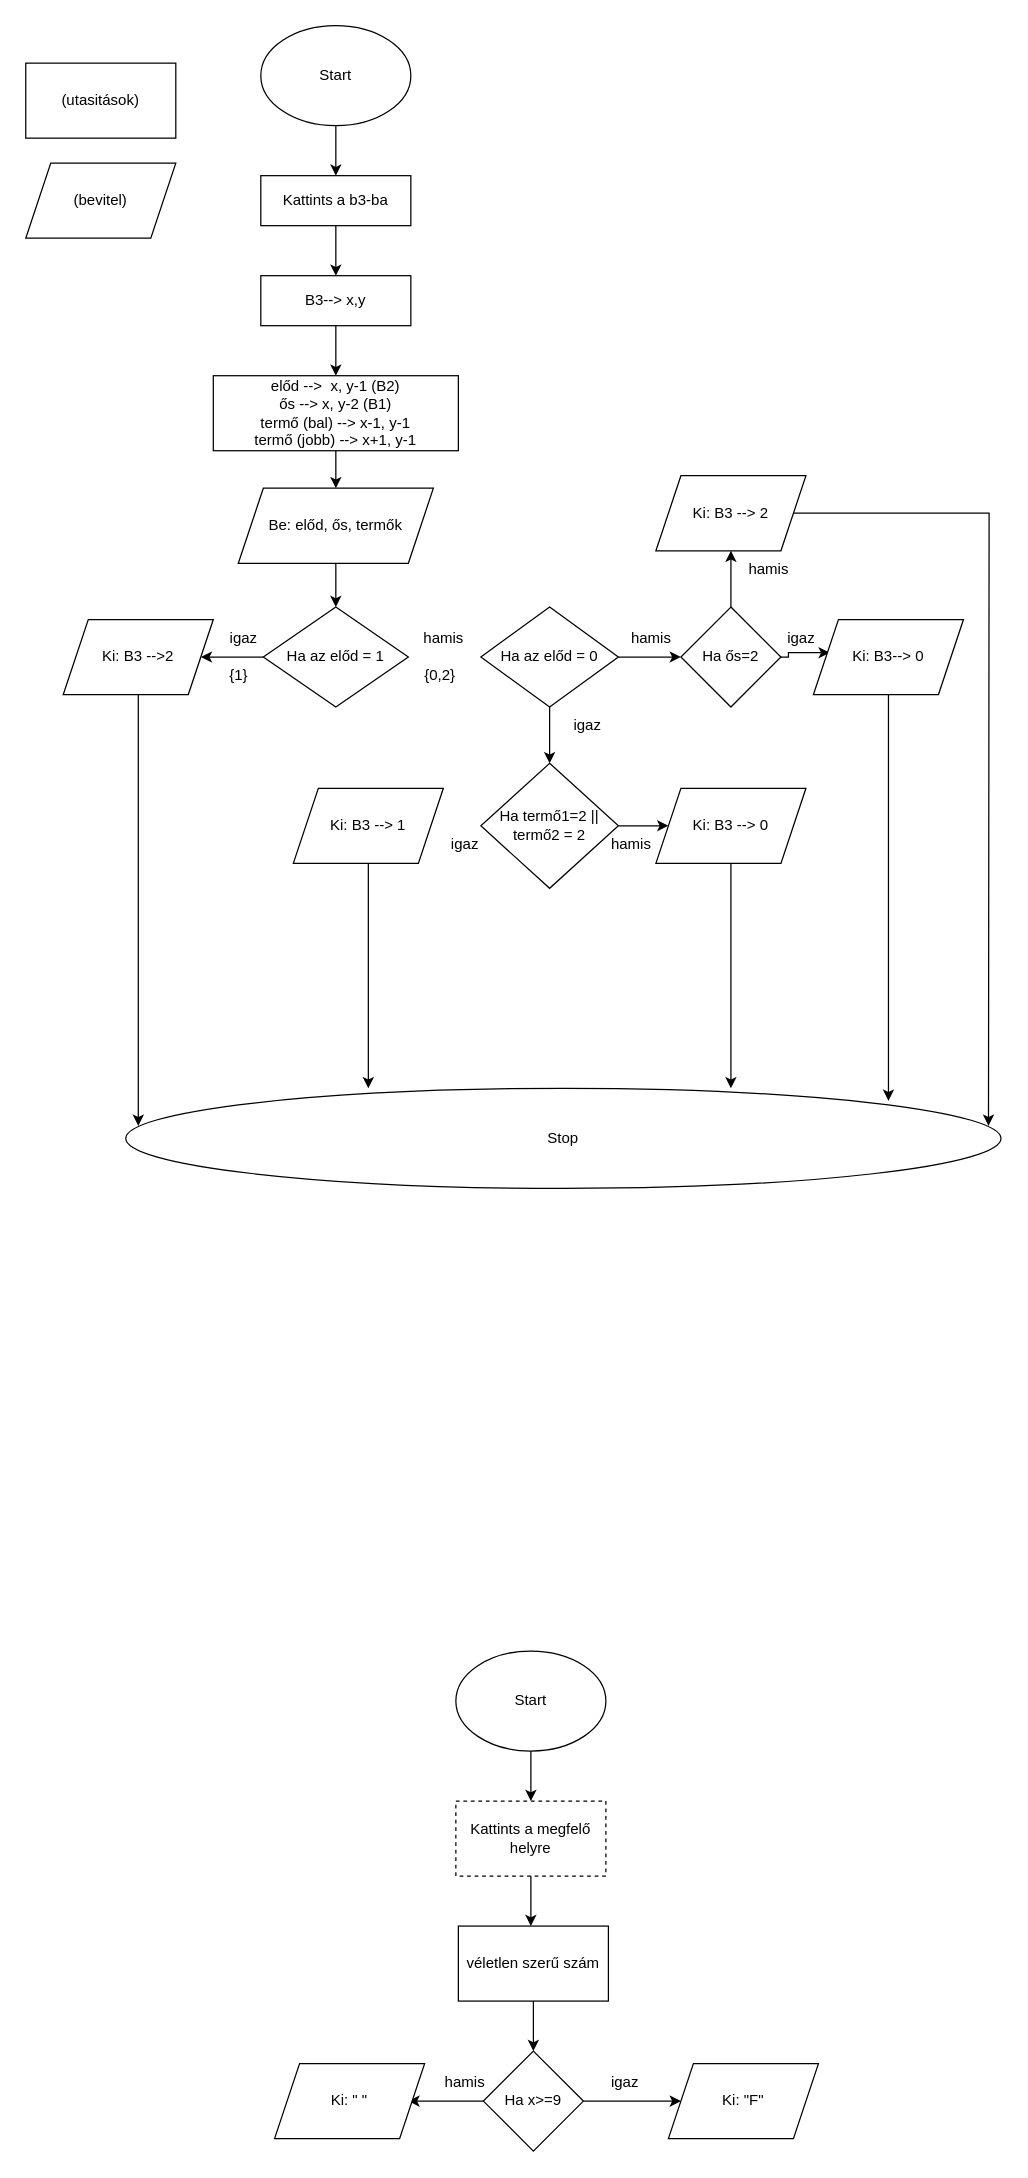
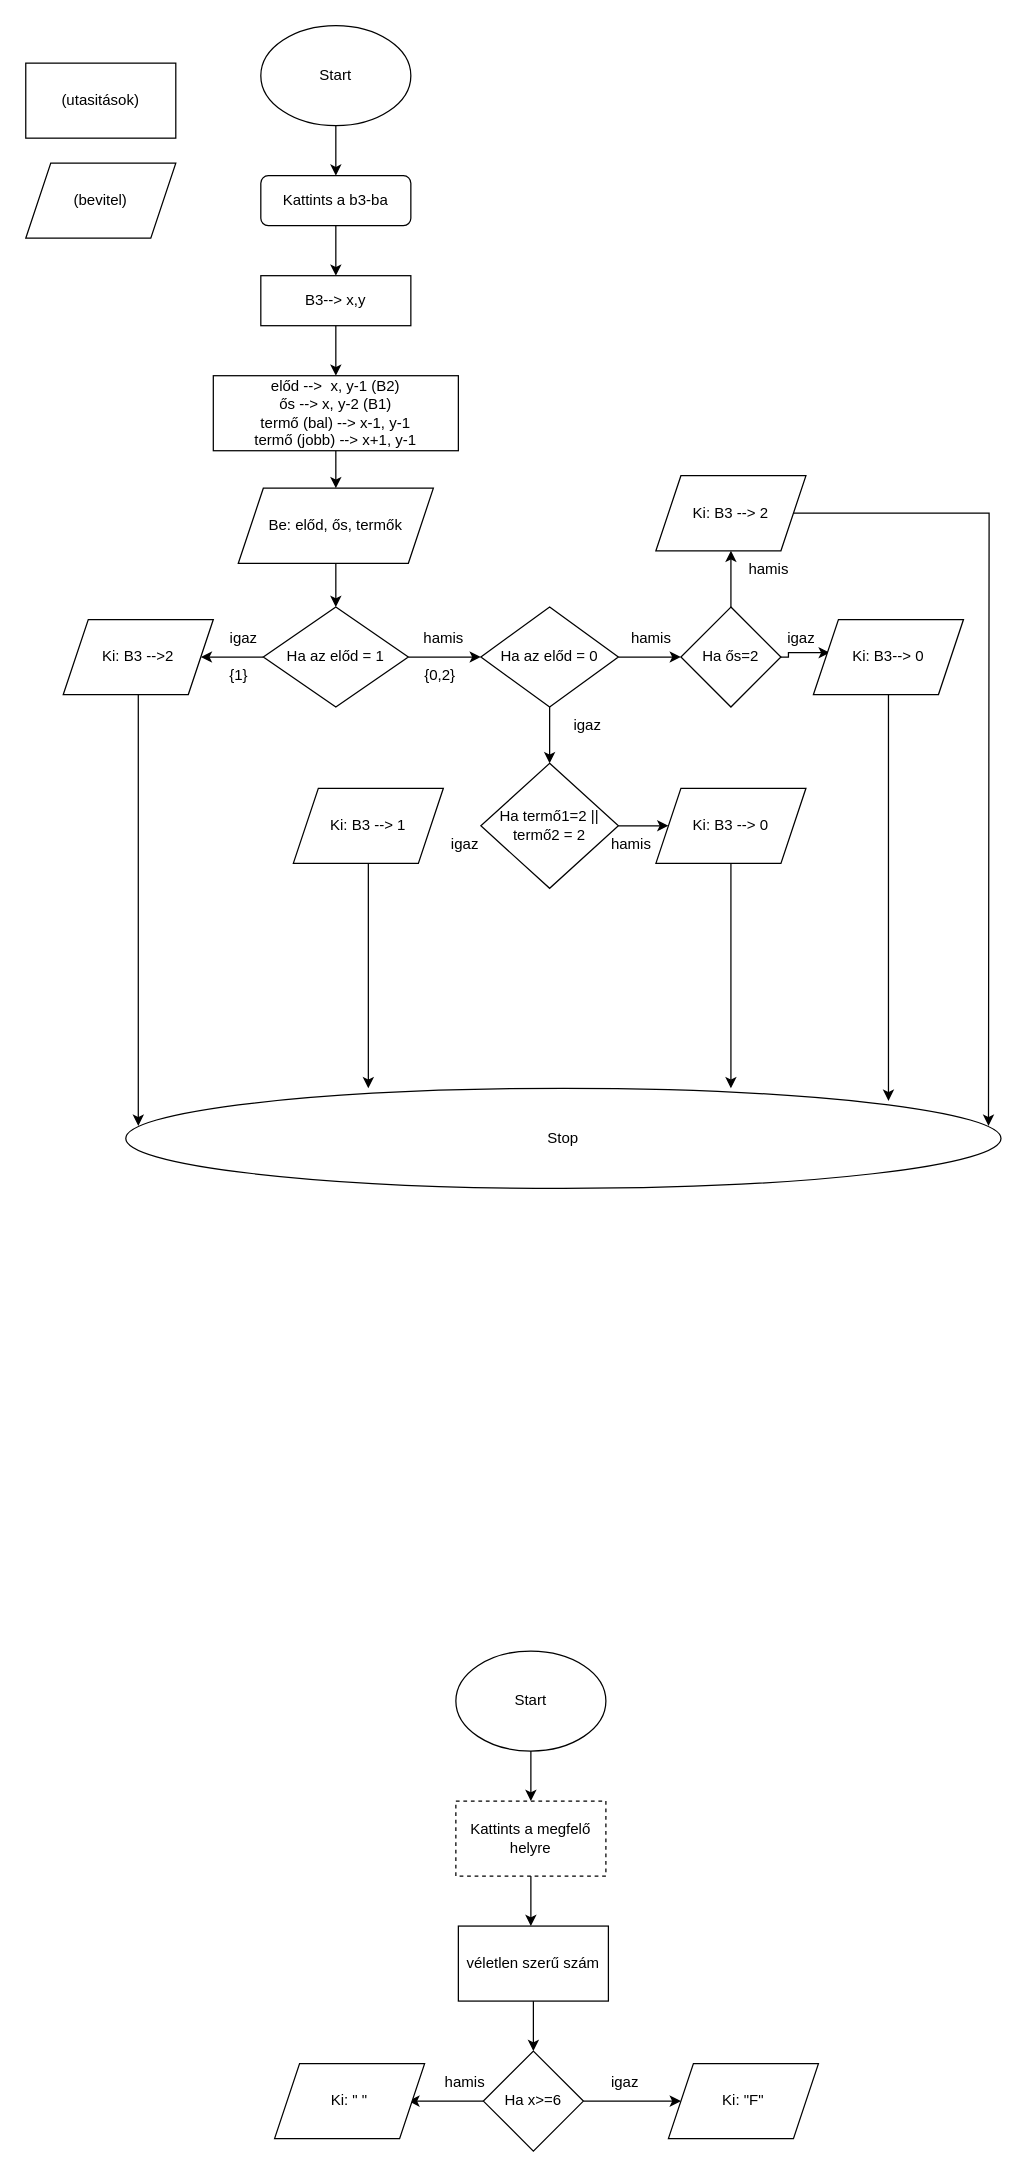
node "Kattints a b3-ba": shape rectangle -> rounded rectangle
edge "Ha az előd = 1" -> "Ha az előd = 0": added
node "Ha x>=9": label "Ha x>=9" -> "Ha x>=6"
